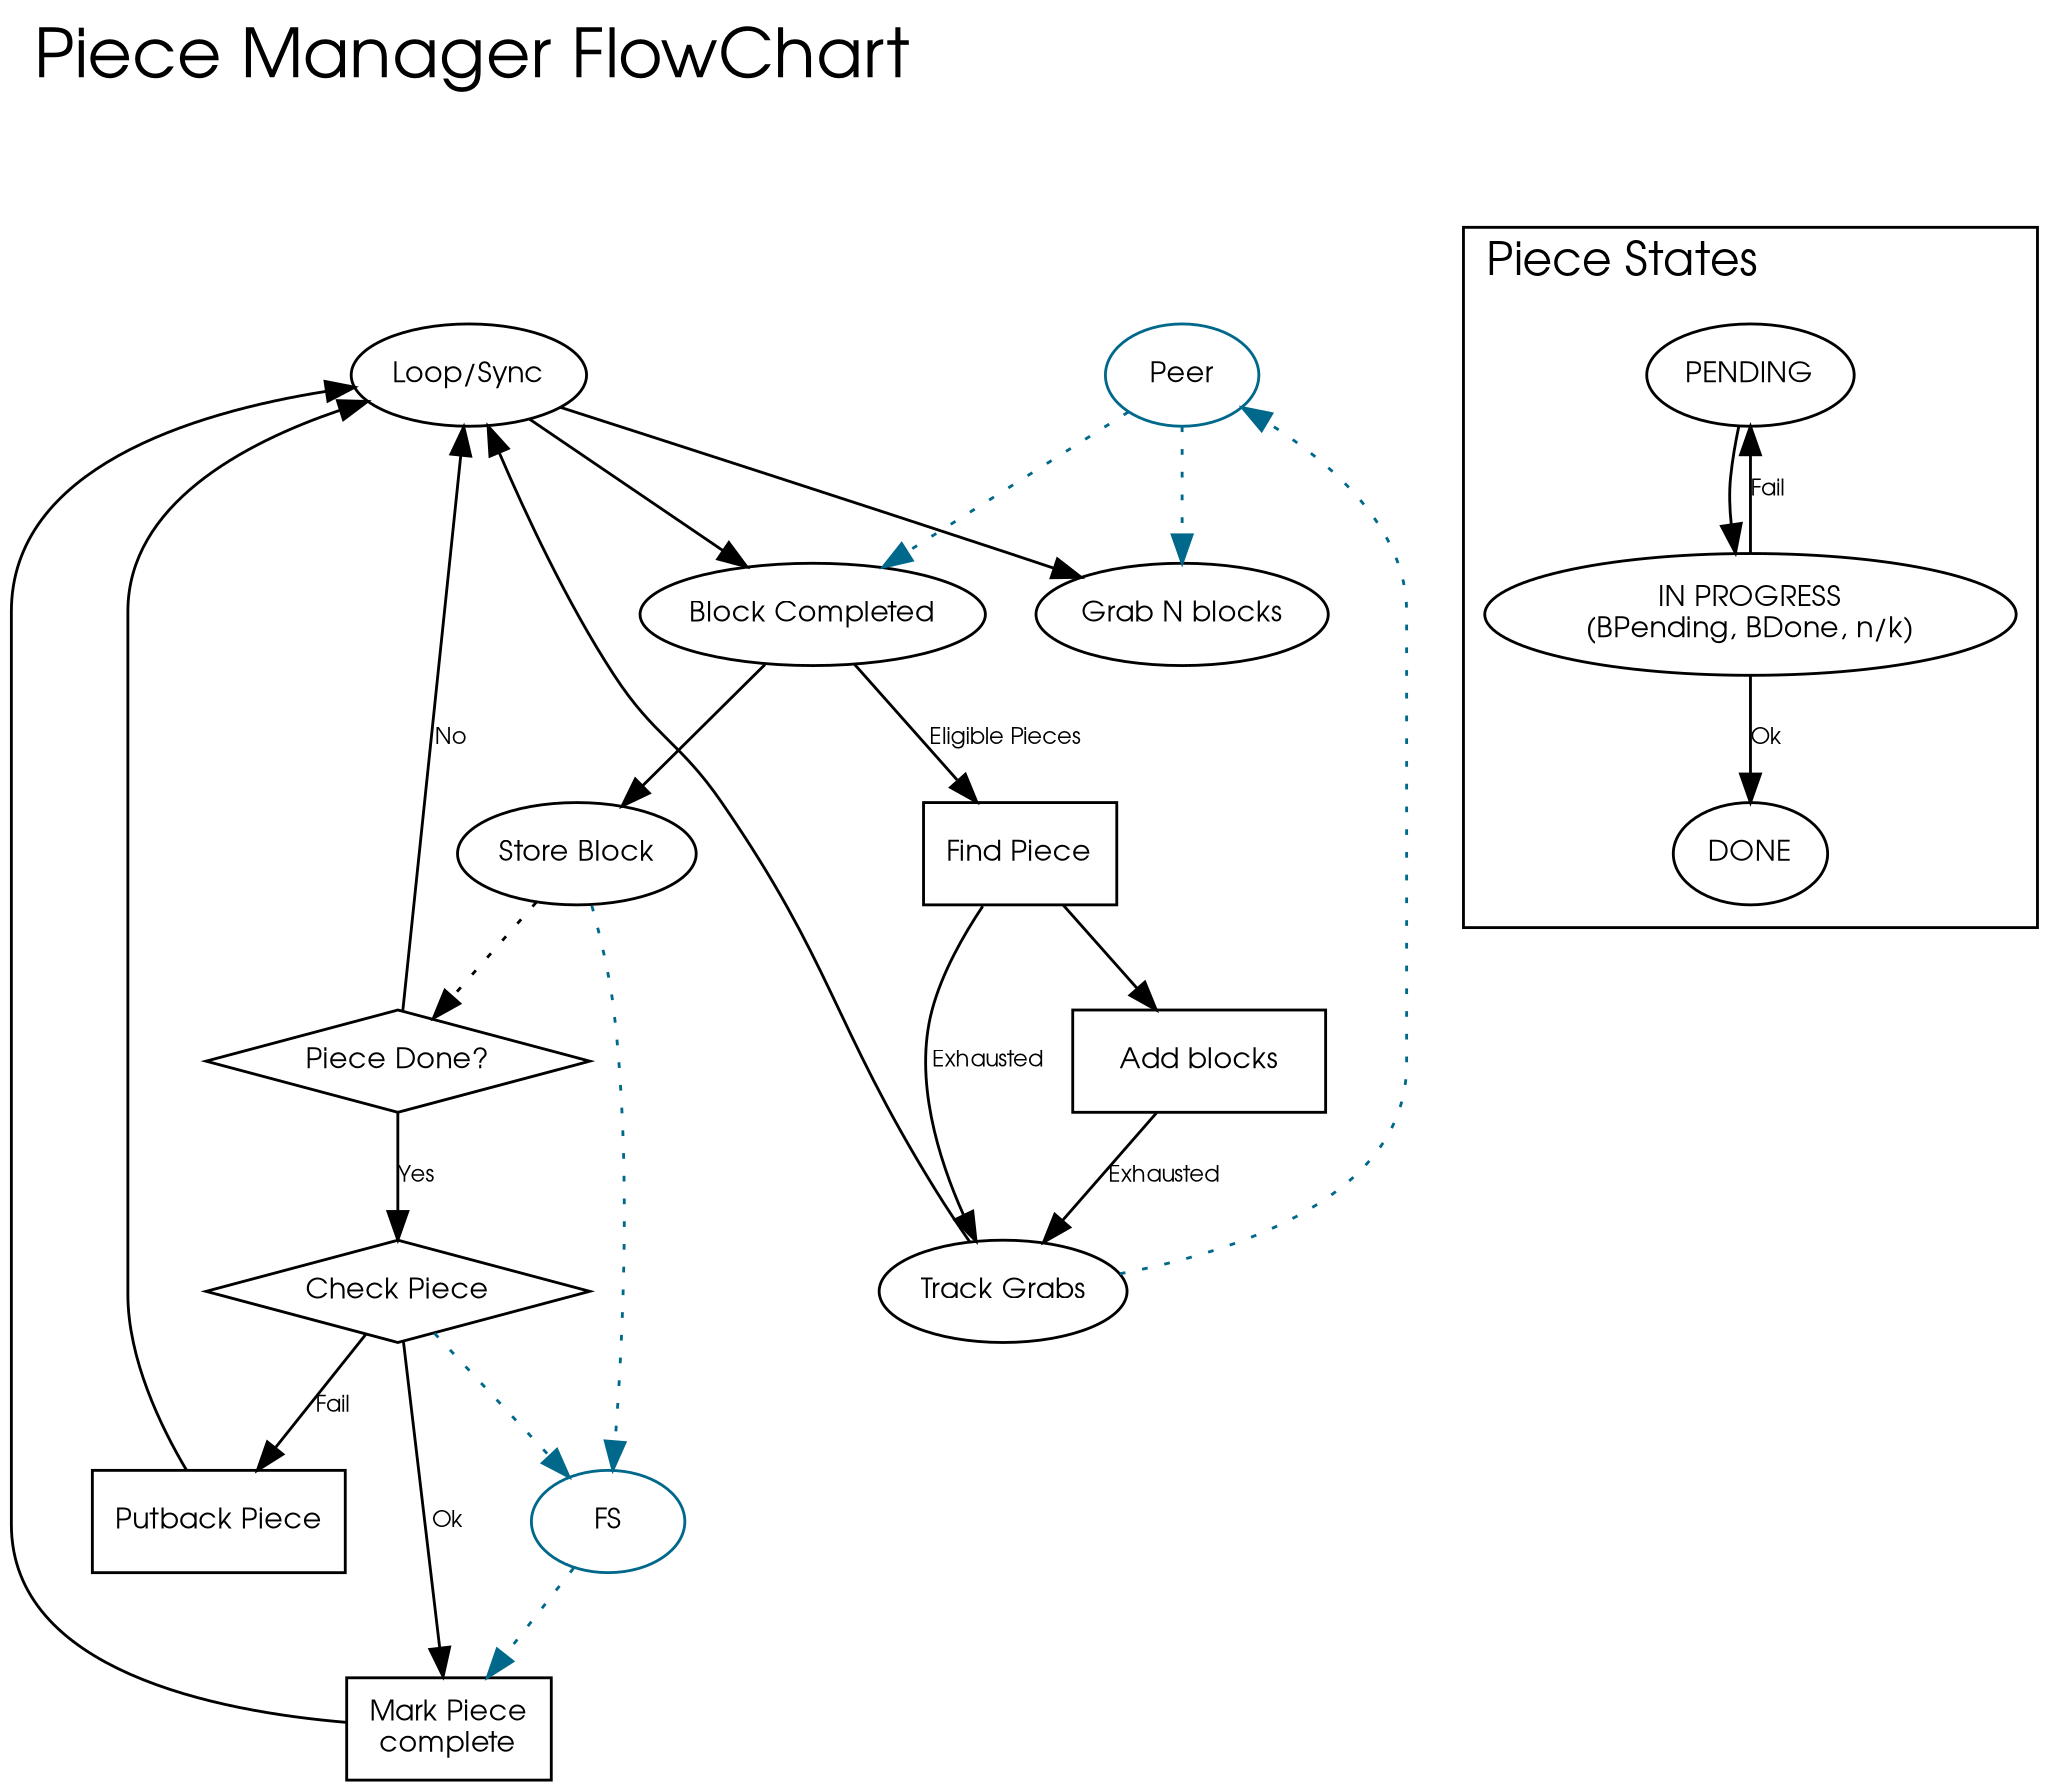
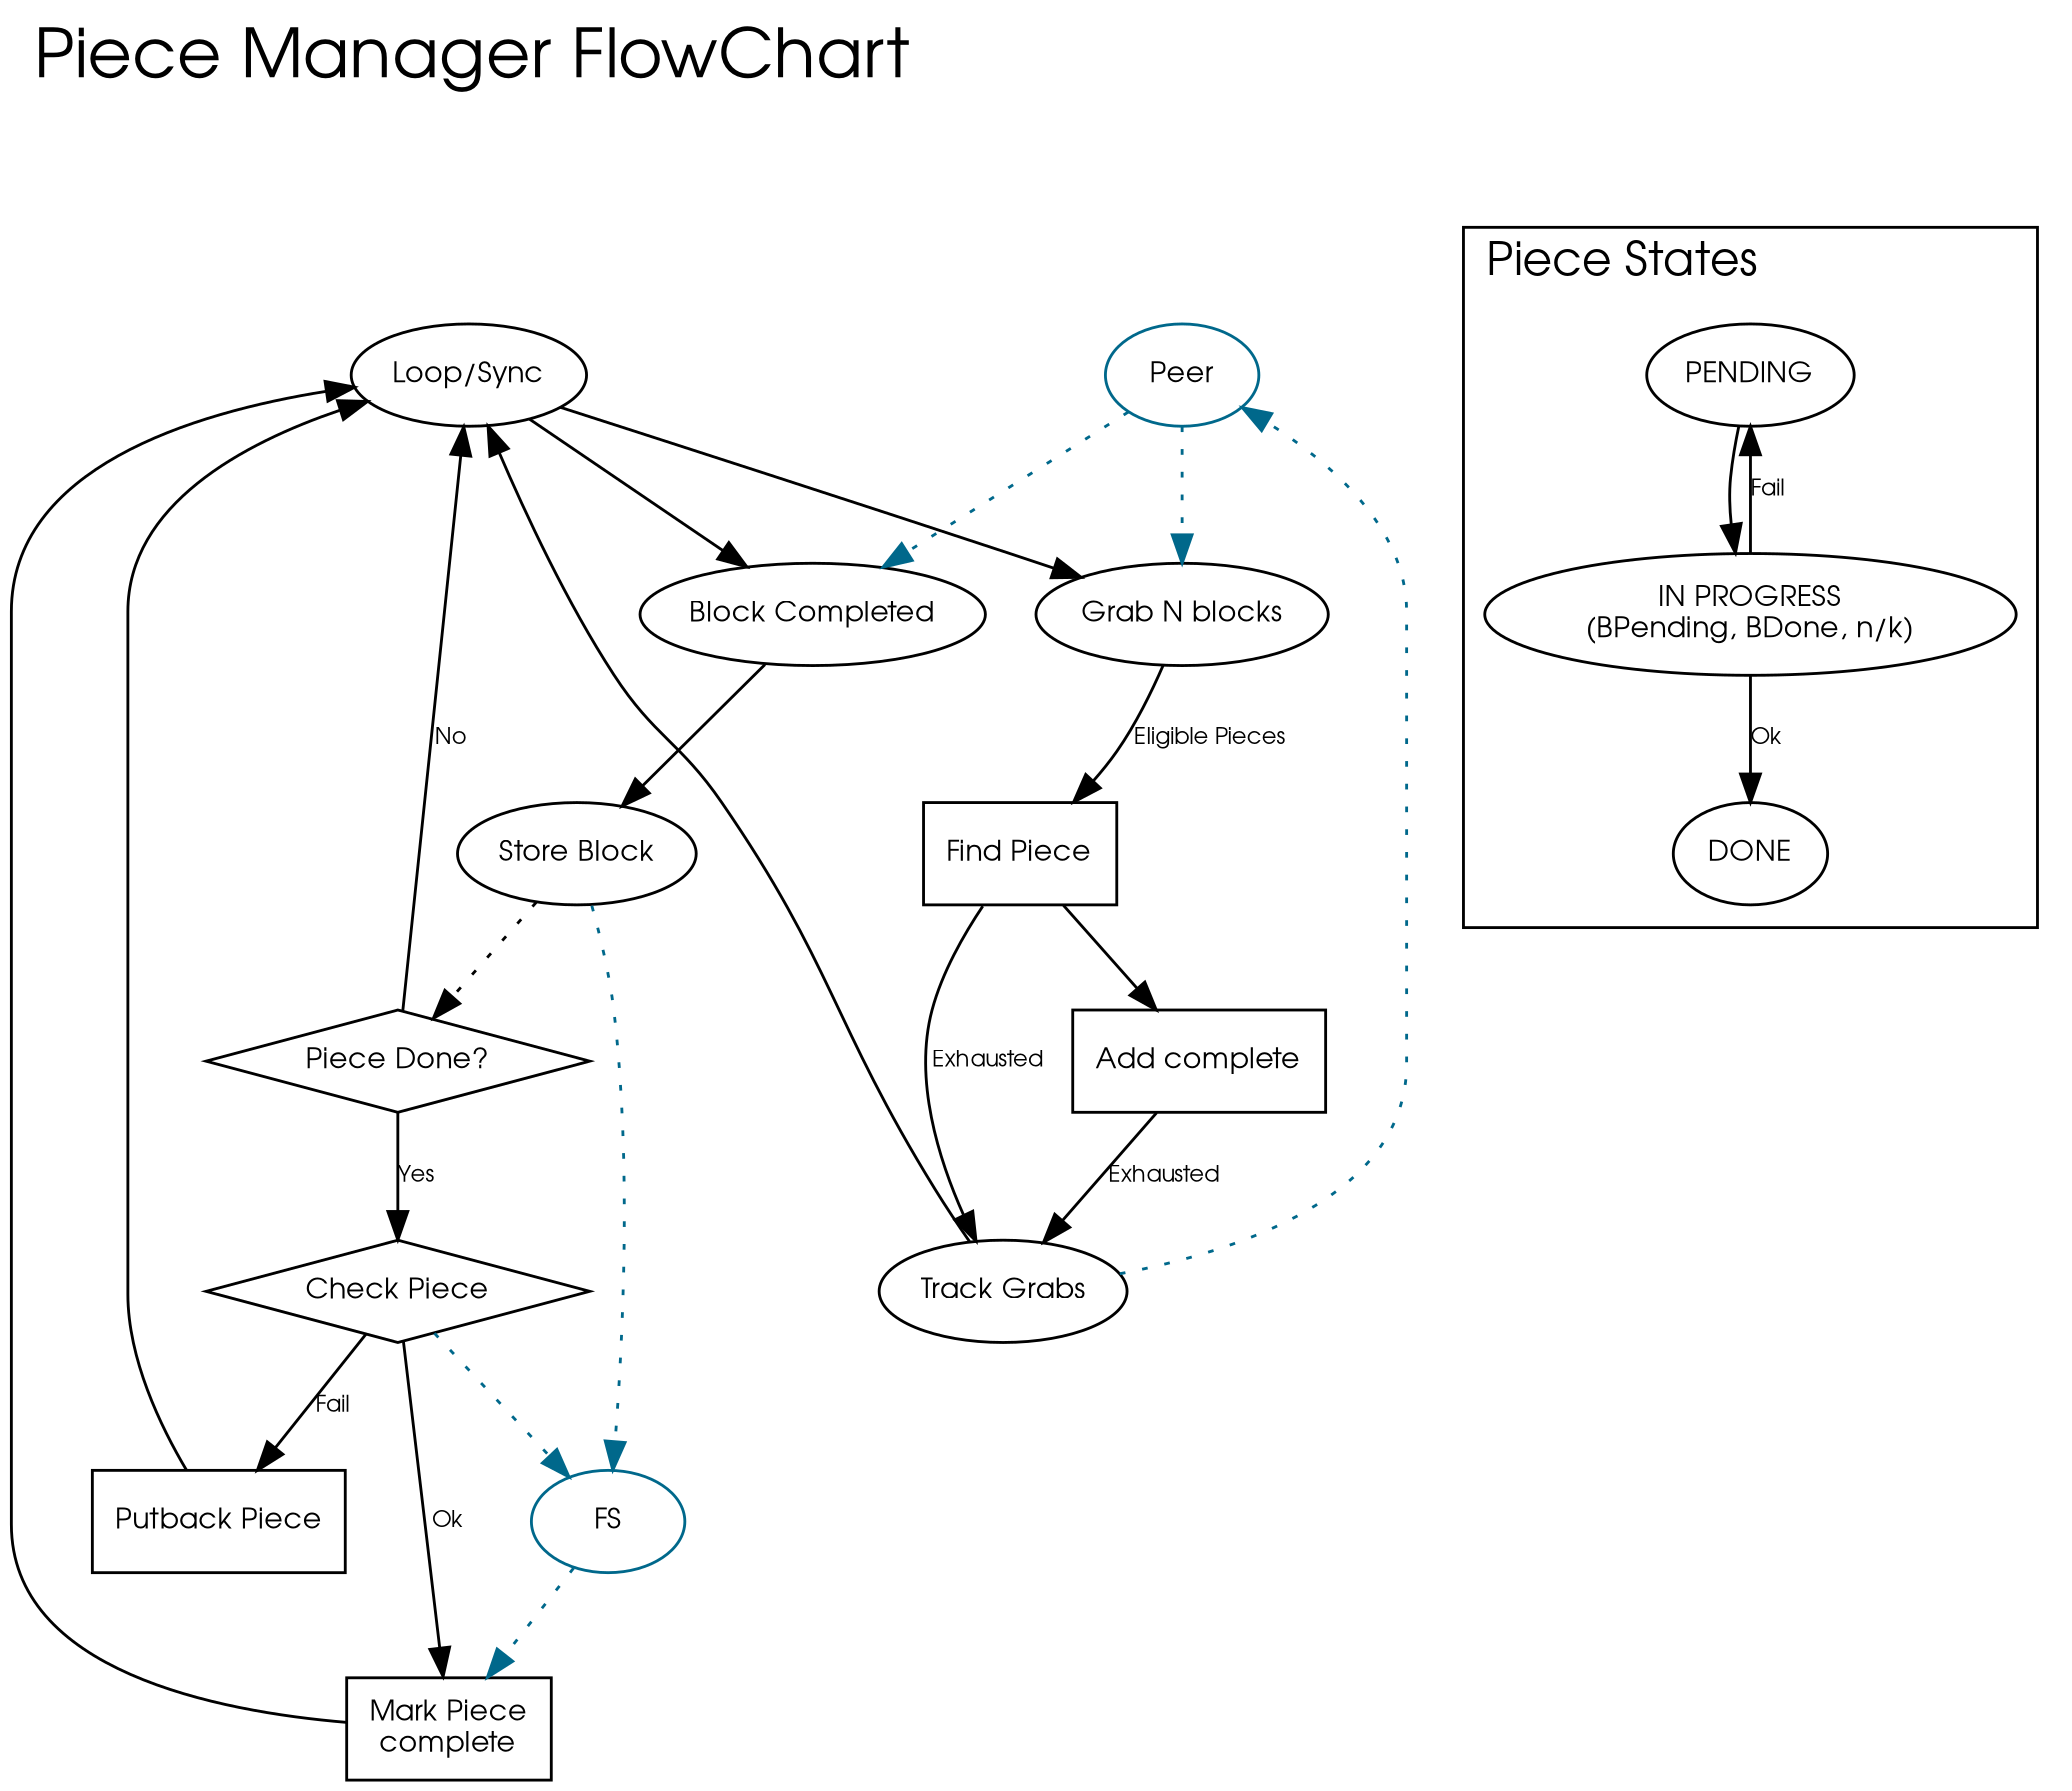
edge "Block Completed" -> "Find Piece": now "Grab N blocks" -> "Find Piece"
node "Add blocks": label "Add blocks" -> "Add complete"
